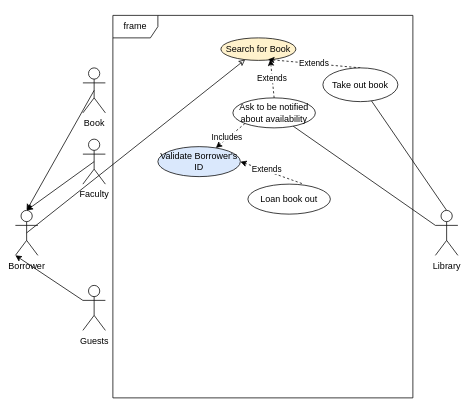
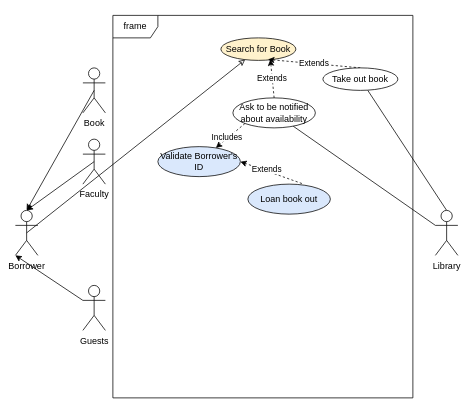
node "Take out book": size 75x34 -> 75x23
node "Loan book out": fillcolor #ffffff -> #dae8fc
